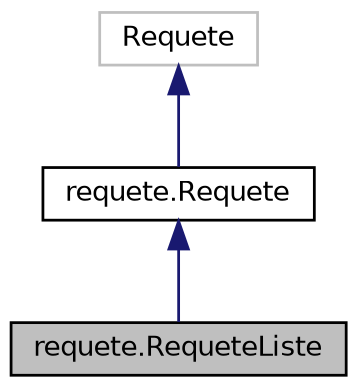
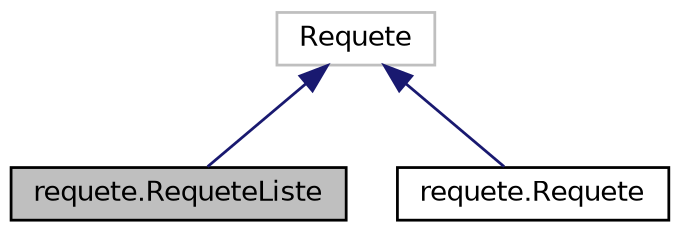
edge "requete.RequeteListe" -> "requete.Requete": now "requete.RequeteListe" -> "Requete"
